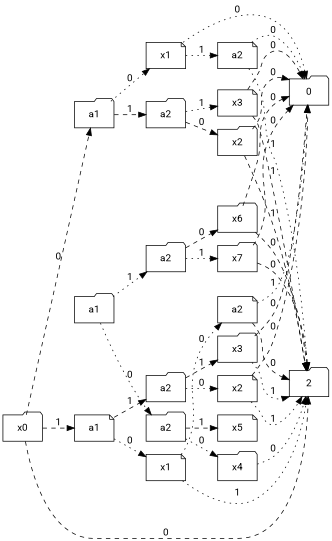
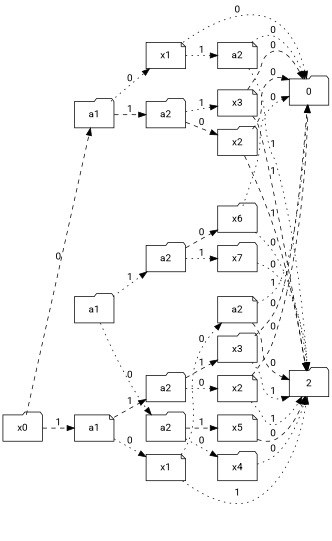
edge "x6" -> "0": style dashed -> dotted
edge "x7" -> "0": removed, label "0"
edge "x6" -> "2": style dashed -> dotted
edge "x7" -> "2": style dashed -> dotted
edge "x0" -> "2": now "x5" -> "2"
